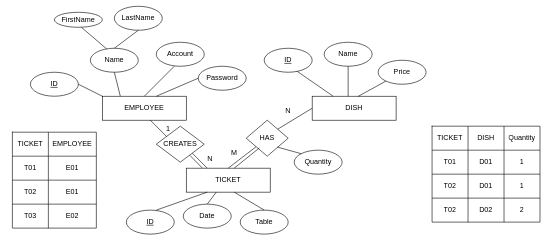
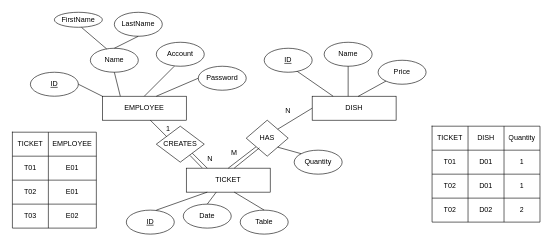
node "LastName": moved (138, 18) -> (138, 24)
